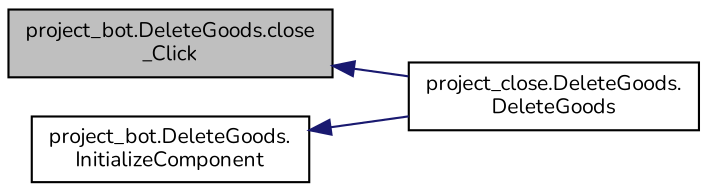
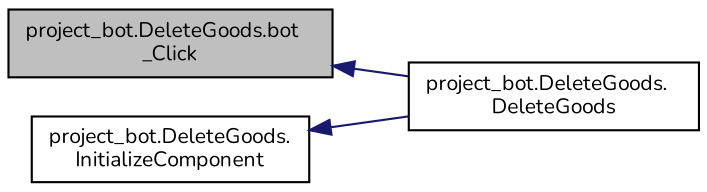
node "project_bot.DeleteGoods.close _Click": label "project_bot.DeleteGoods.close _Click" -> "project_bot.DeleteGoods.bot _Click"
node "project_close.DeleteGoods. DeleteGoods": label "project_close.DeleteGoods. DeleteGoods" -> "project_bot.DeleteGoods. DeleteGoods"
